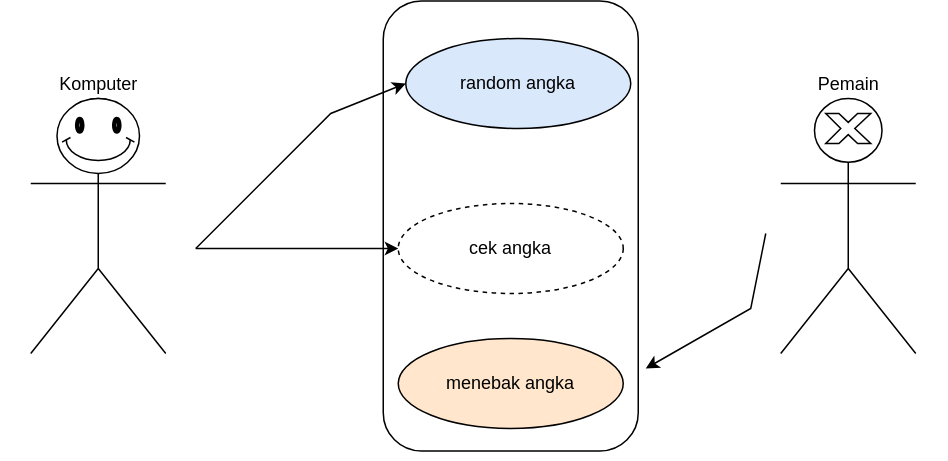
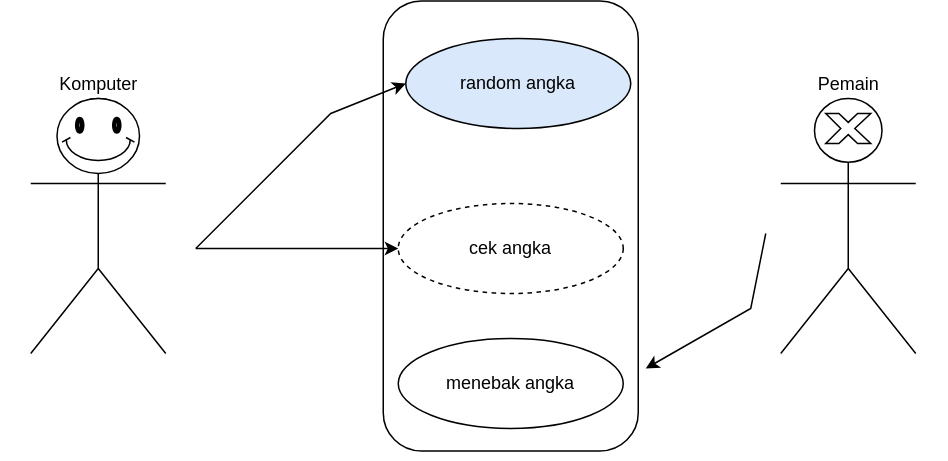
node "menebak angka": fillcolor #ffe6cc -> #ffffff
